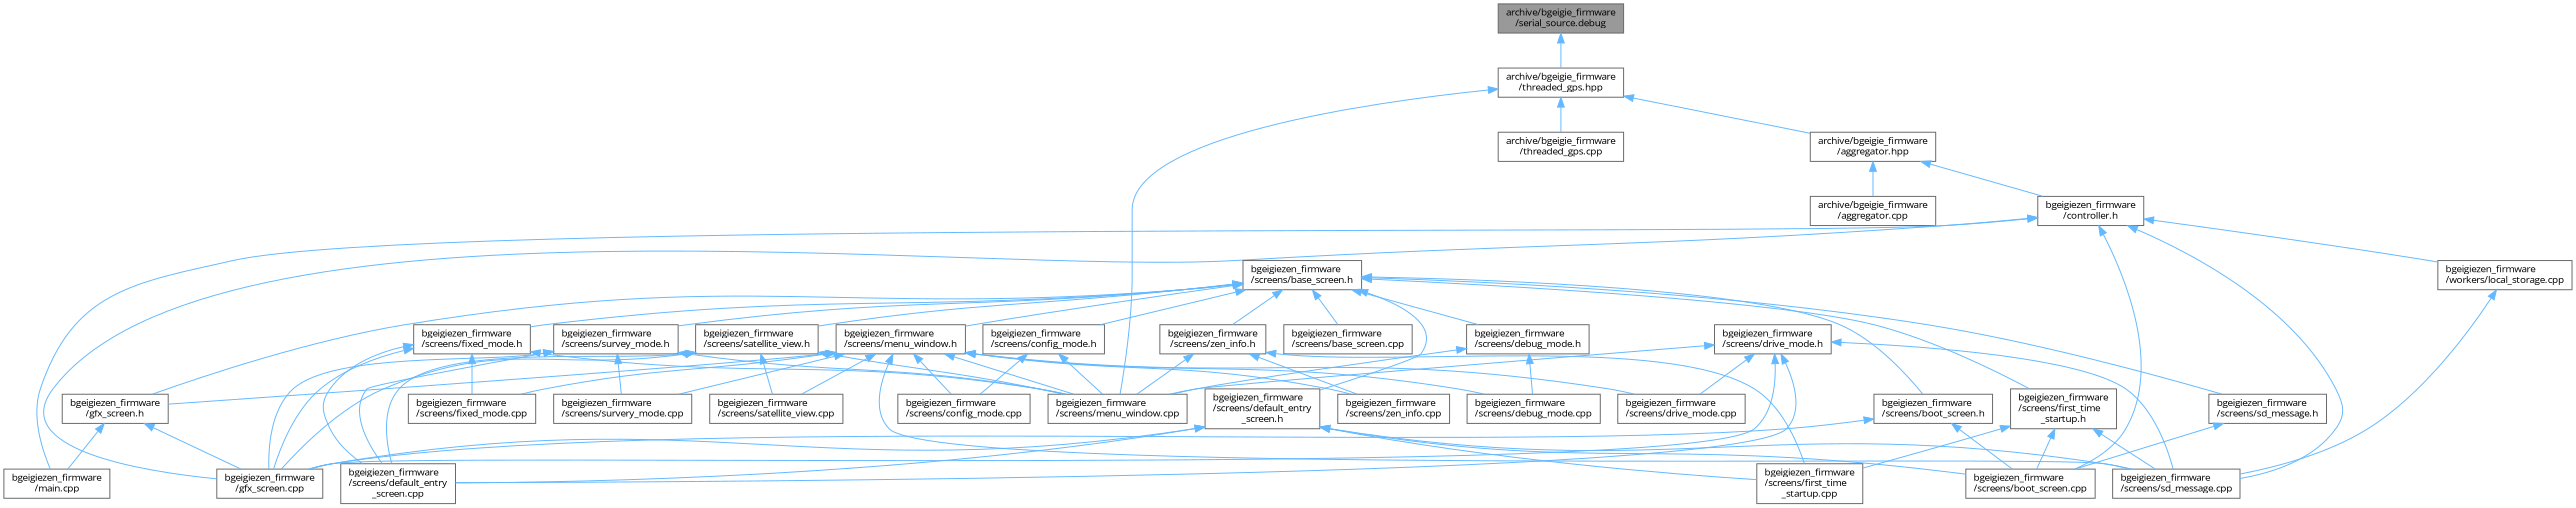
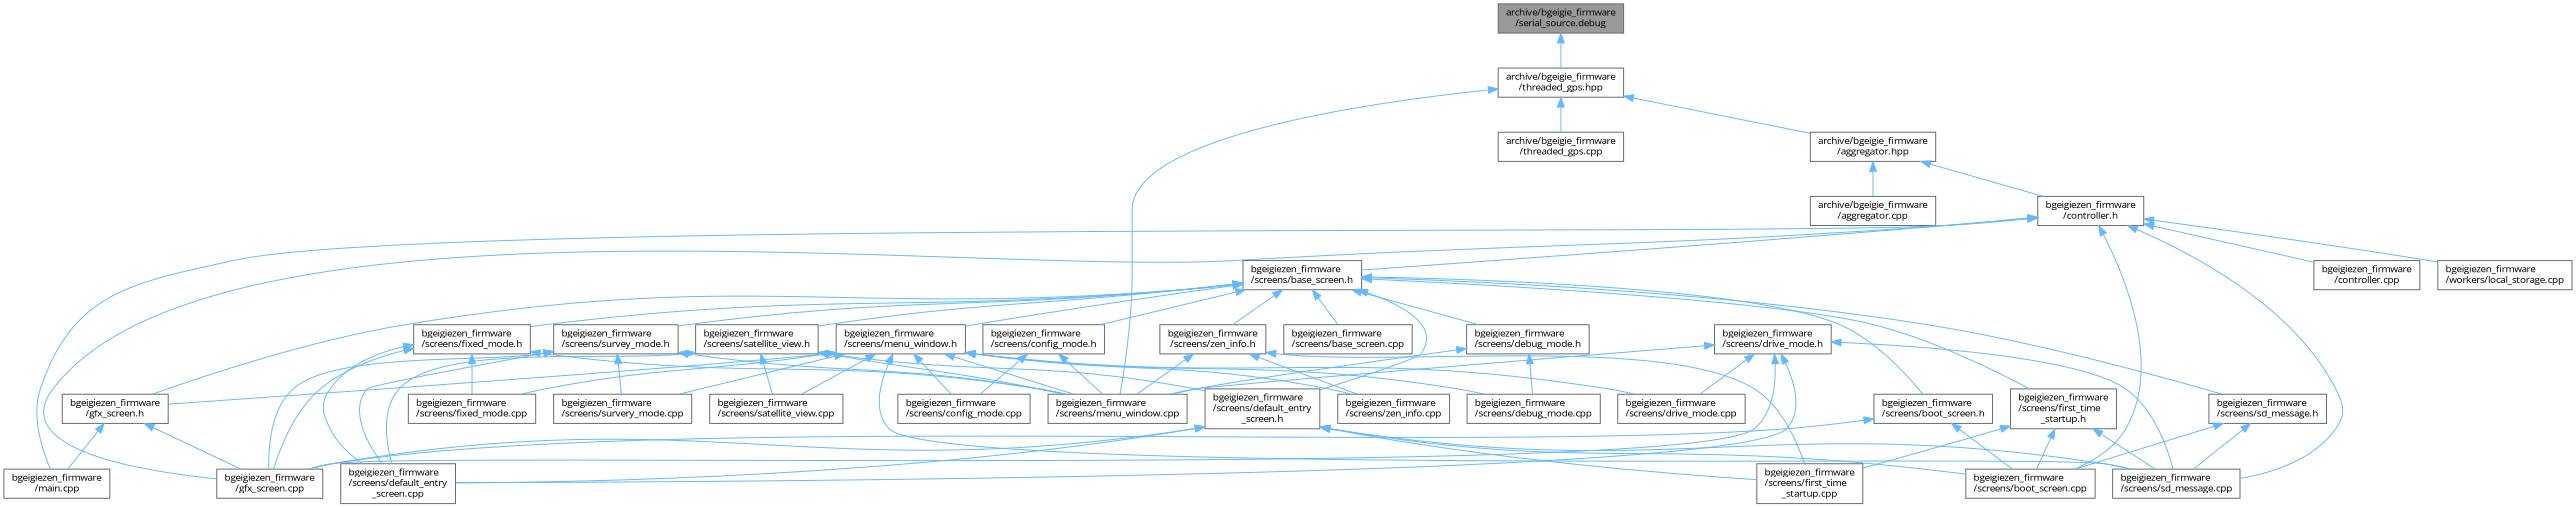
edge "bgeigiezen_firmware /screens/base_screen.h" -> "bgeigiezen_firmware /controller.h": added
node "bgeigiezen_firmware /controller.cpp": added
edge "bgeigiezen_firmware /gfx_screen.cpp" -> "bgeigiezen_firmware /screens/satellite_view.h": now "bgeigiezen_firmware /screens/default_entry _screen.h" -> "bgeigiezen_firmware /screens/satellite_view.h"
edge "bgeigiezen_firmware /screens/sd_message.cpp" -> "bgeigiezen_firmware /workers/local_storage.cpp": now "bgeigiezen_firmware /screens/sd_message.cpp" -> "bgeigiezen_firmware /screens/sd_message.h"
